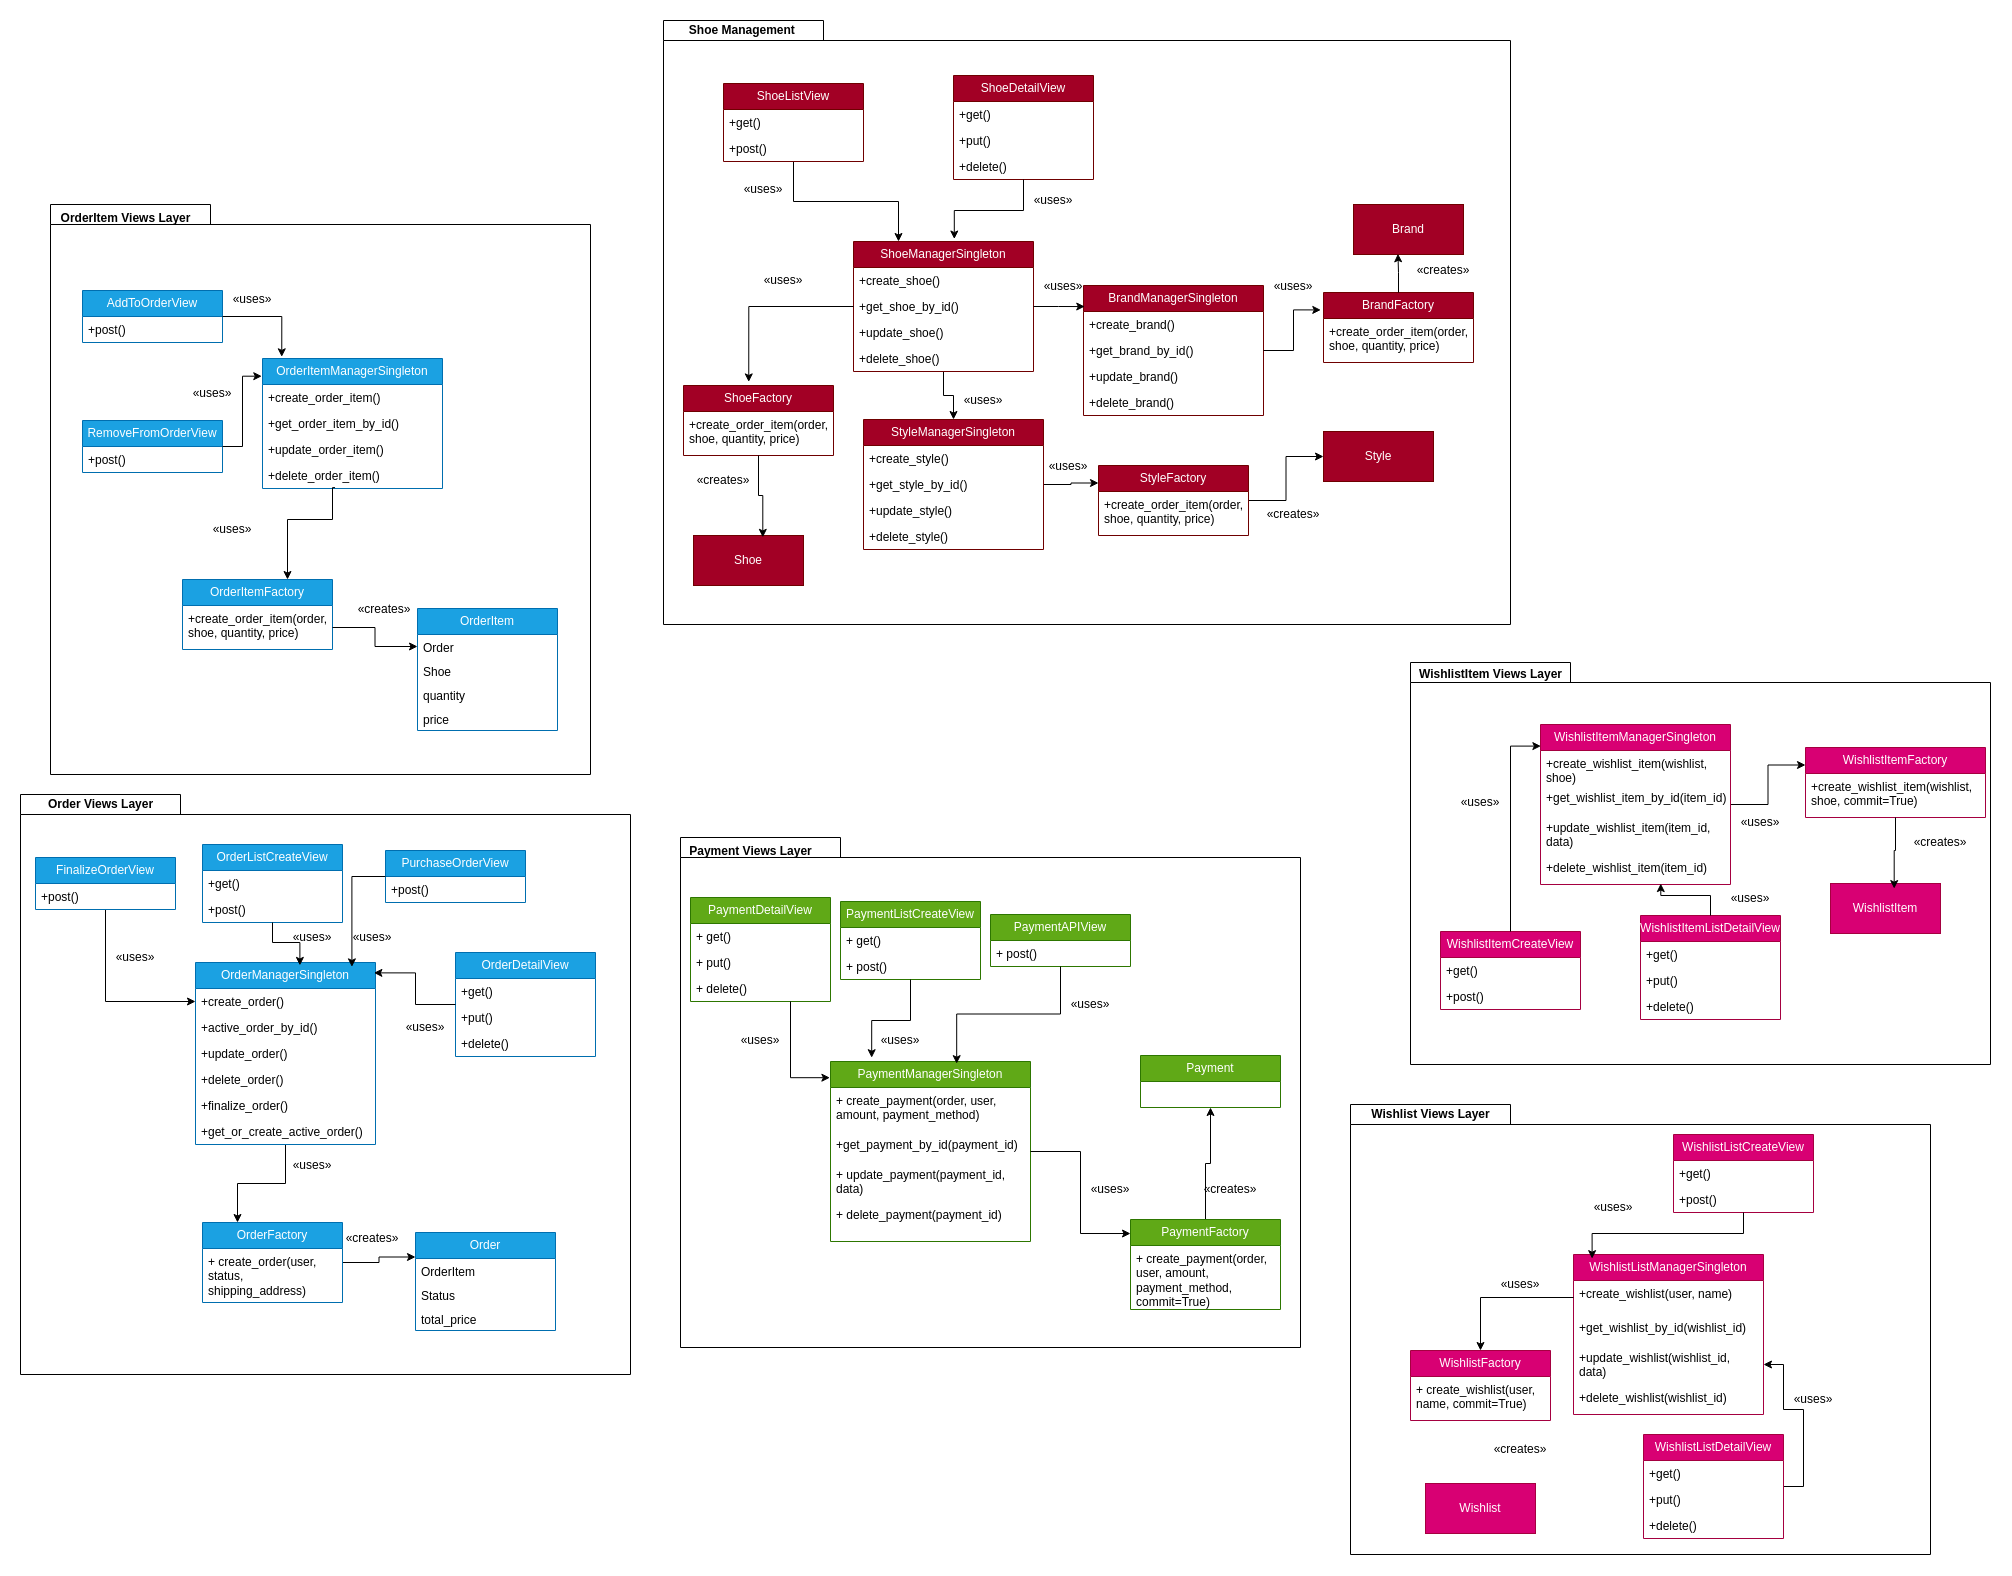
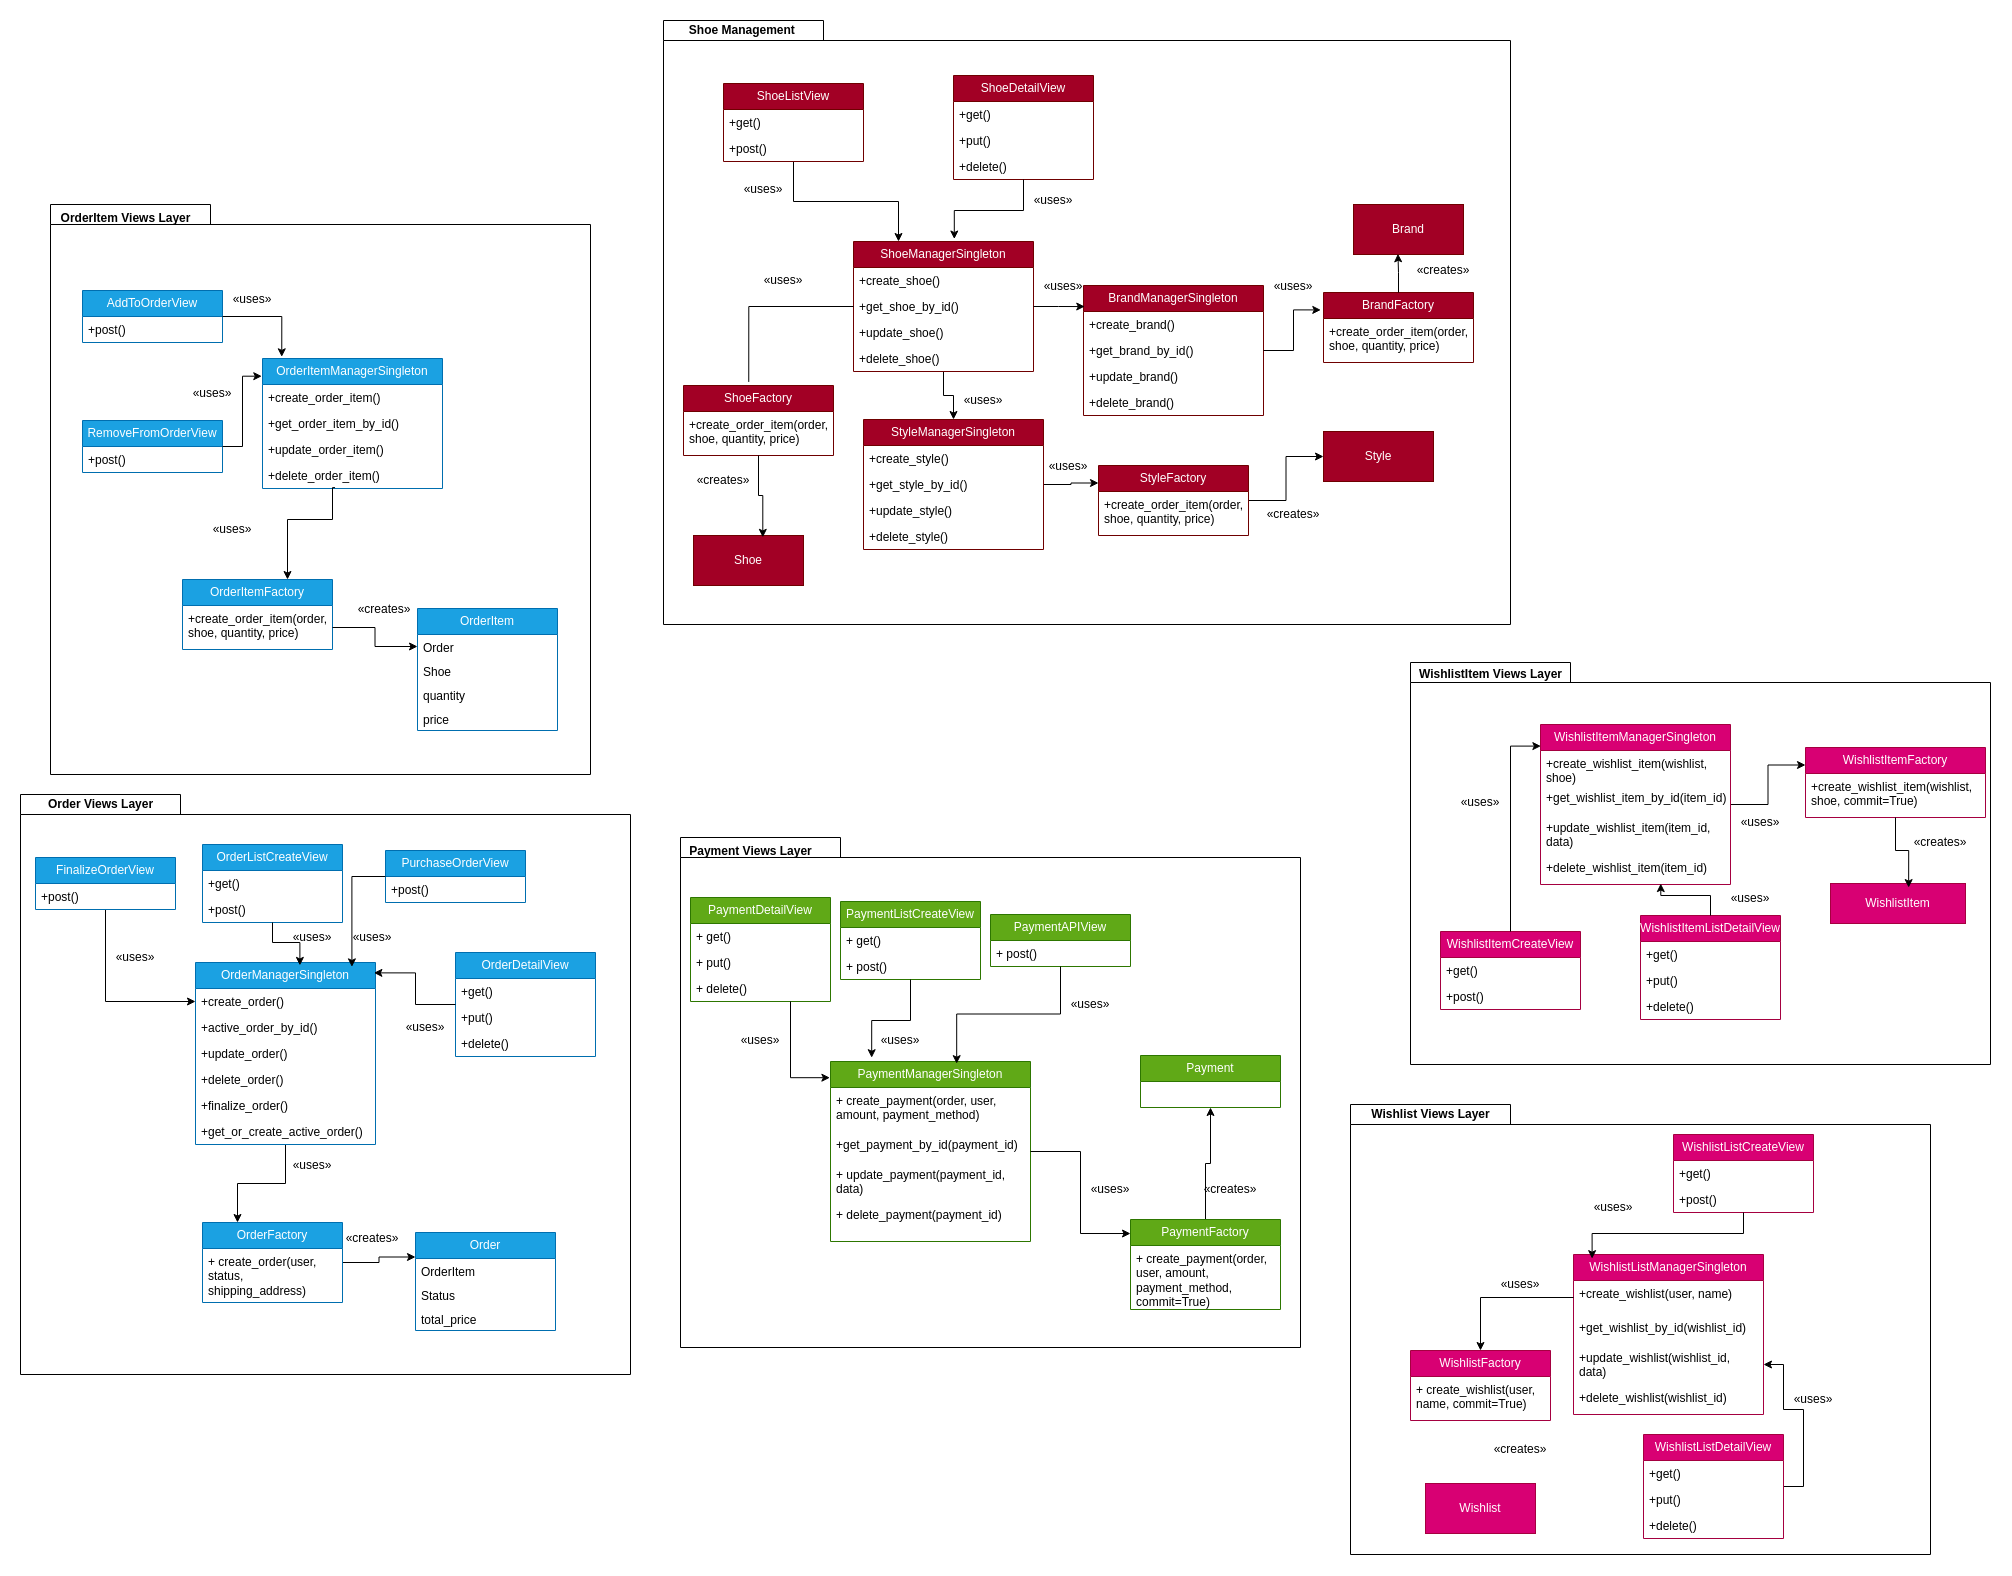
edge "ShoeManagerSingleton" -> "ShoeFactory": arrowhead classic -> none
node "WishlistItem": size 110x50 -> 135x40
